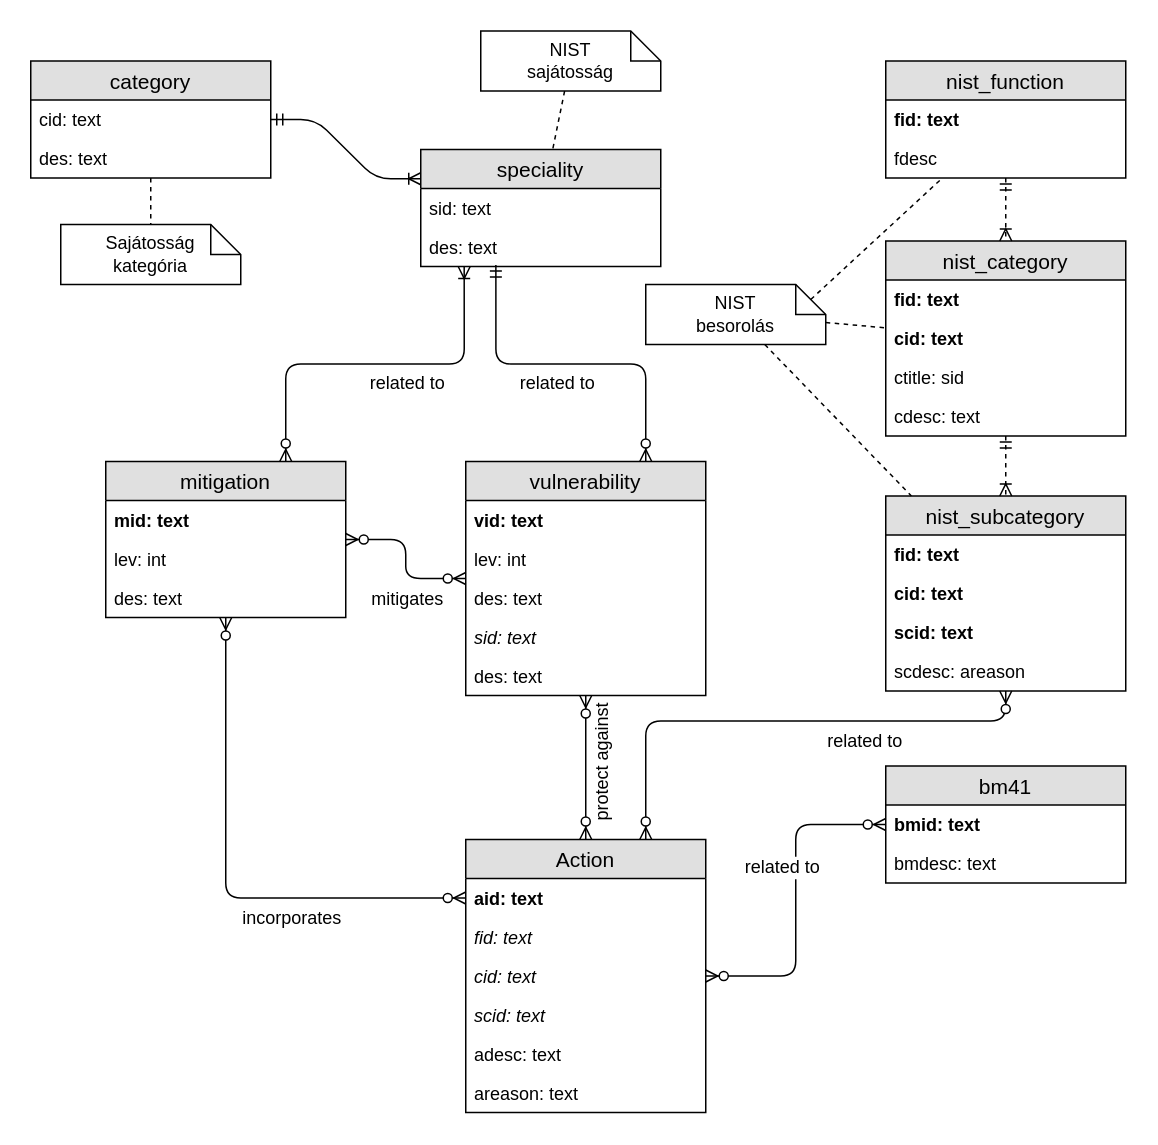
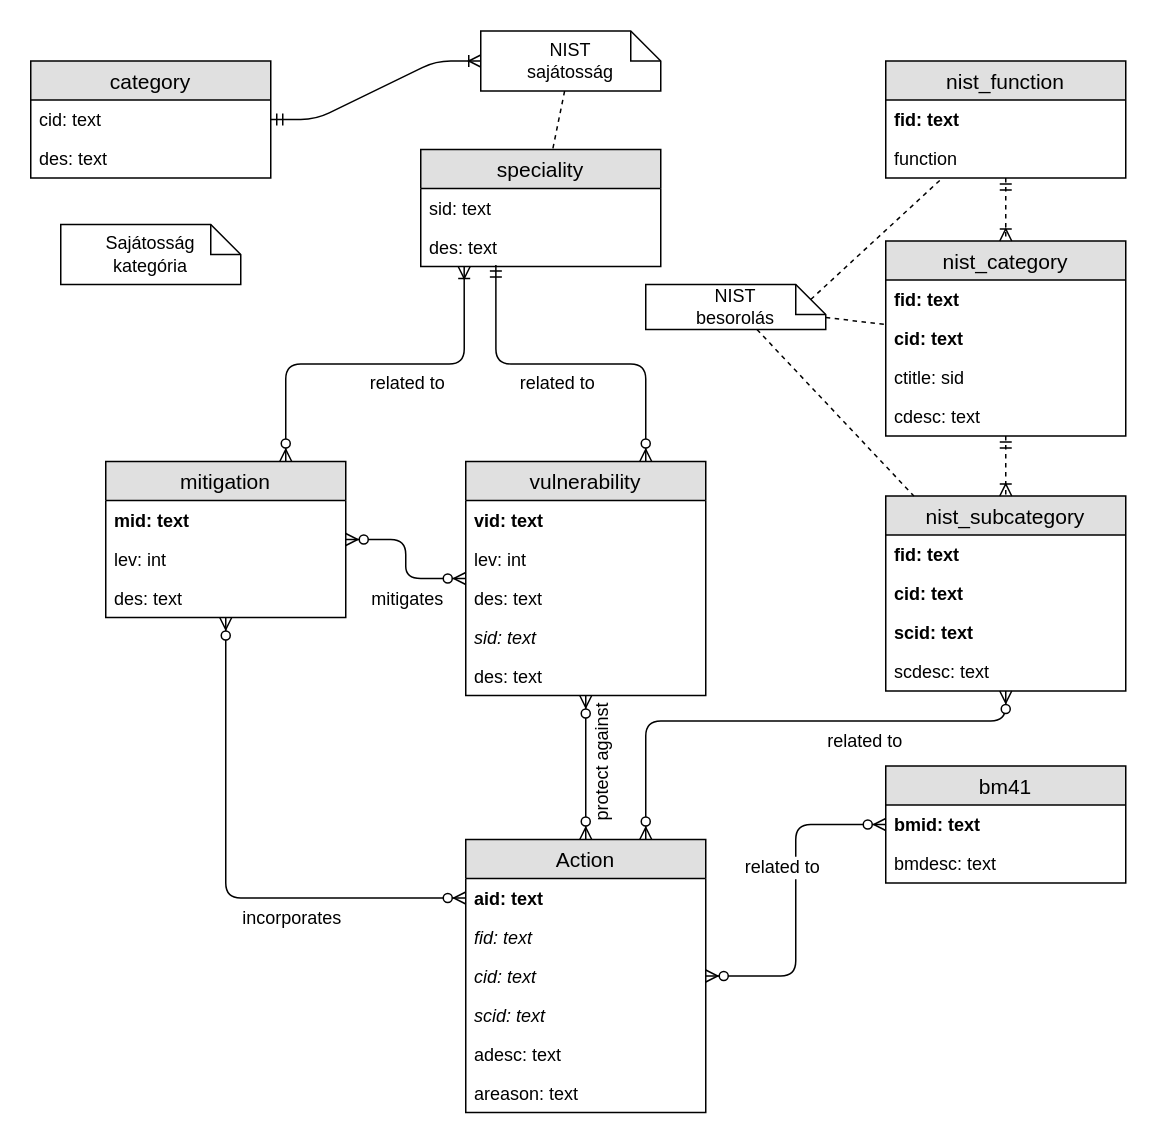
edge "category" -- "speciality": now "category" -- "NIST sajátosság"
node "fdesc": label "fdesc" -> "function"
edge "category" -- "Sajátosság kategória": removed
node "NIST besorolás": size 180x60 -> 180x45
node "scdesc: areason": label "scdesc: areason" -> "scdesc: text"
